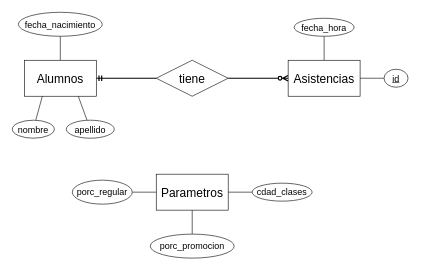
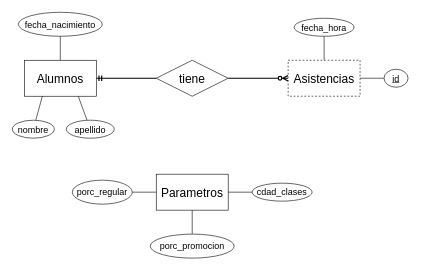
node "Asistencias": style solid -> dashed
